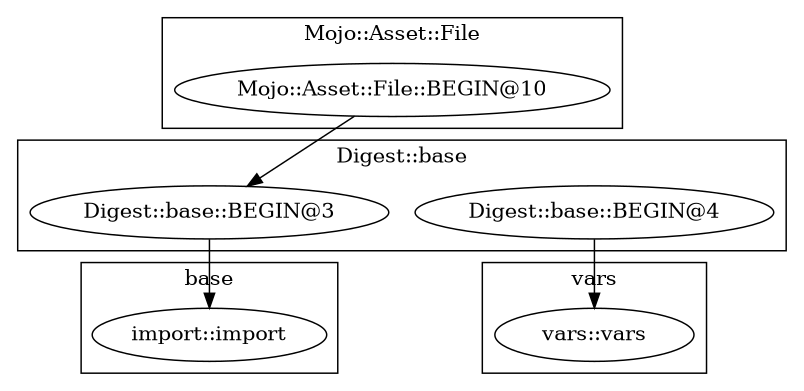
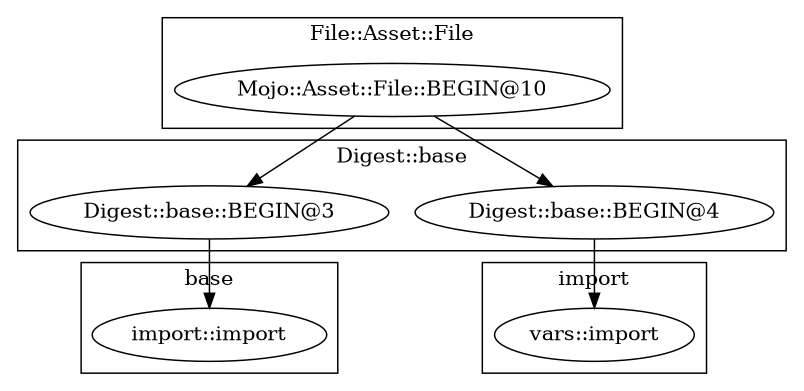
cluster "Mojo::Asset::File": label "Mojo::Asset::File" -> "File::Asset::File"
edge "Mojo::Asset::File::BEGIN@10" -> "Digest::base::BEGIN@4": added
cluster "vars": label "vars" -> "import"
node "vars::vars": label "vars::vars" -> "vars::import"
